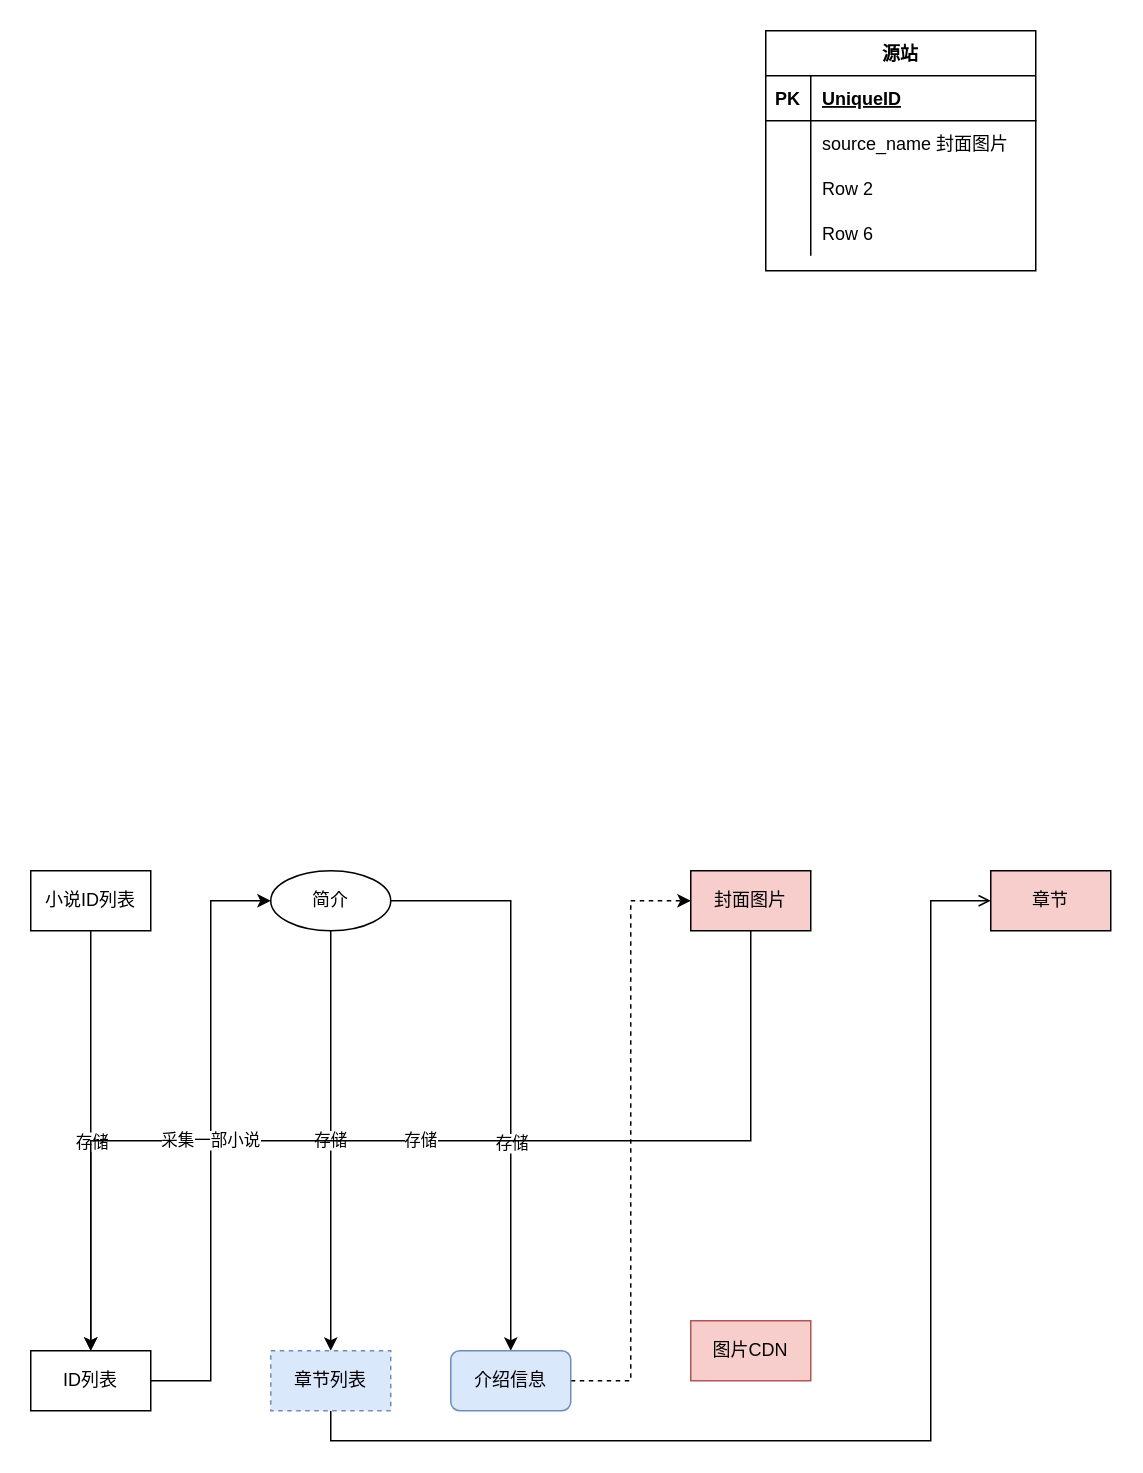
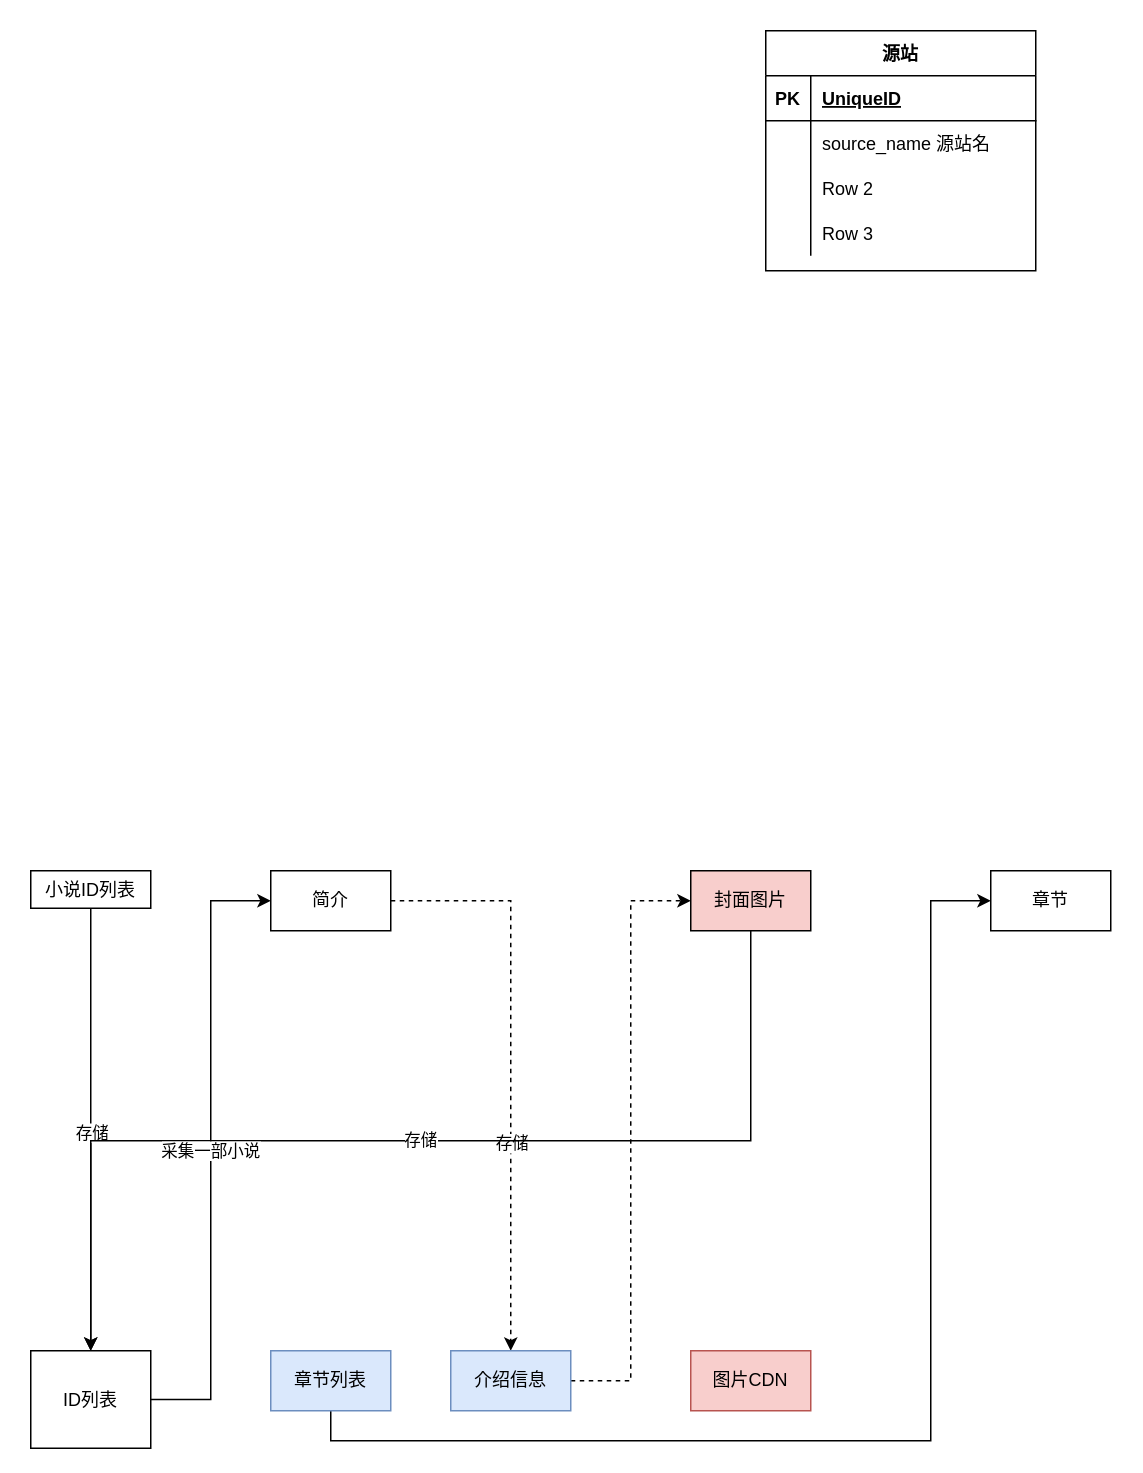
node "source_name 封面图片": label "source_name 封面图片" -> "source_name 源站名"
node "Row 6": label "Row 6" -> "Row 3"
node "小说ID列表": size 120x60 -> 120x38
node "简介": shape ellipse -> rectangle
edge "章节列表" -> "章节": arrowhead open -> classic
node "章节": fillcolor #f8cecc -> #ffffff
edge "简介" -> "介绍信息": style solid -> dashed
edge "简介" -> "章节列表": removed, label "存储"
node "图片CDN": moved (751, 1351) -> (751, 1381)
node "ID列表": size 120x60 -> 120x98
node "章节列表": style dashed -> solid
node "介绍信息": shape rounded rectangle -> rectangle
